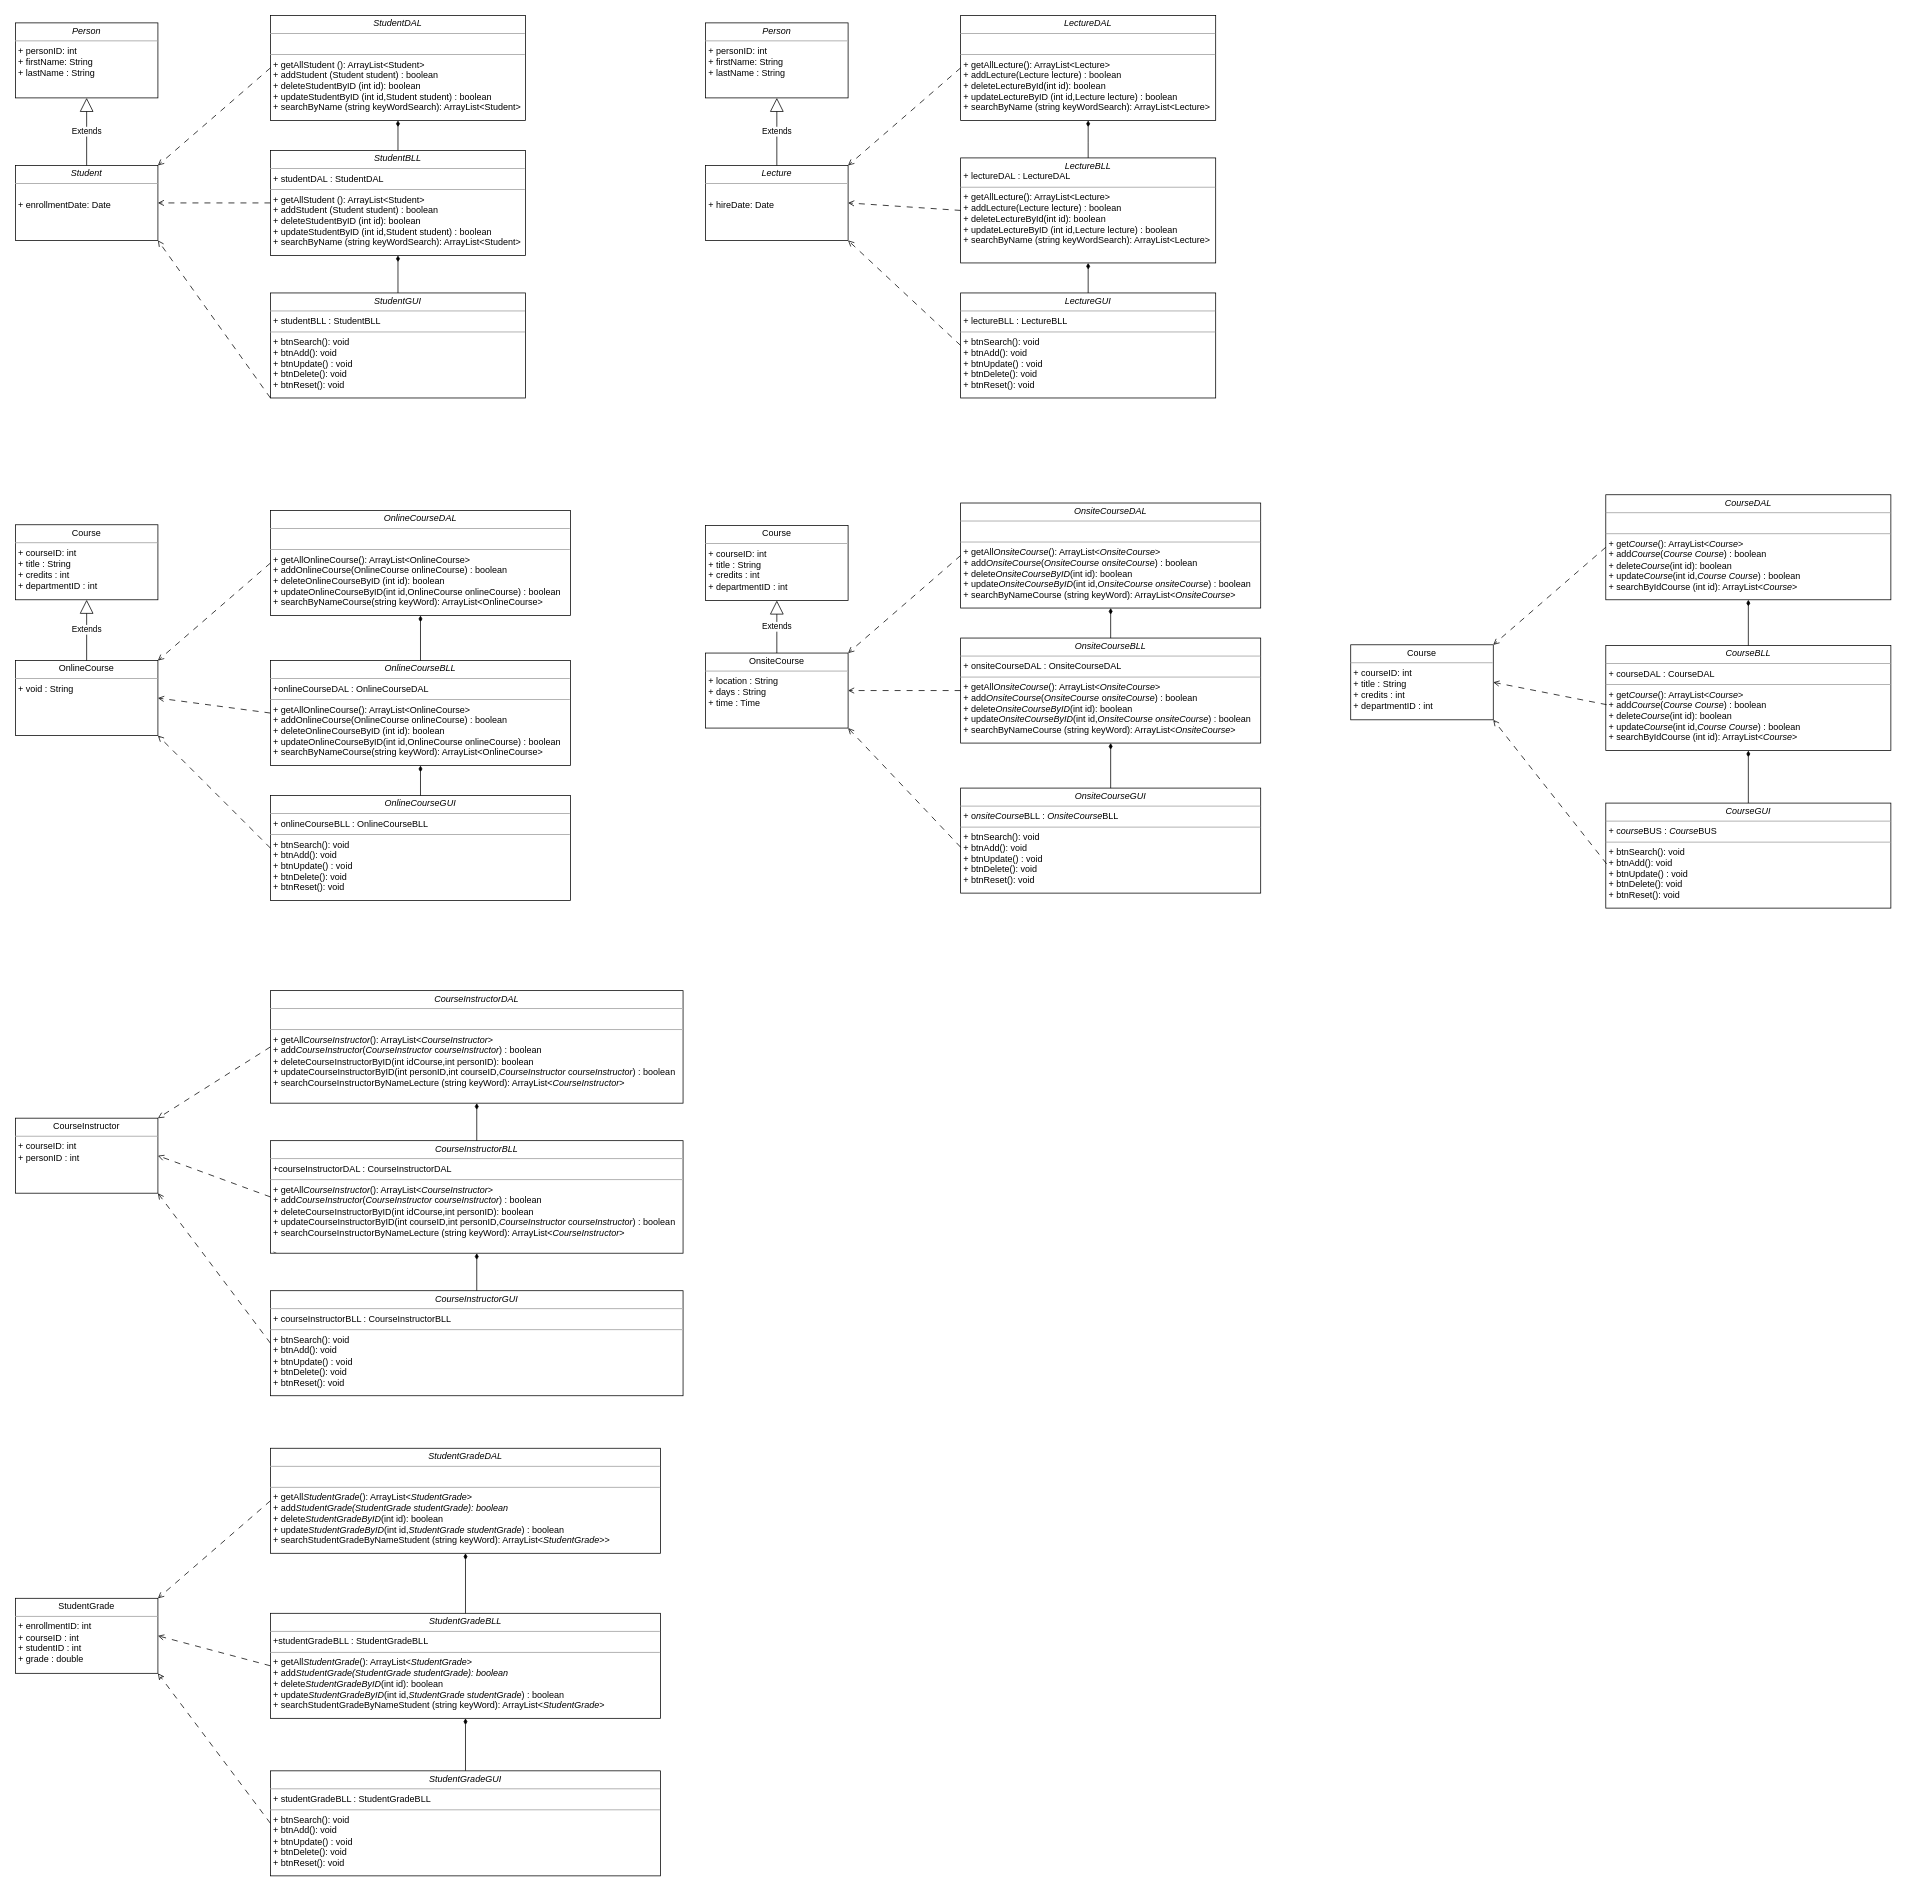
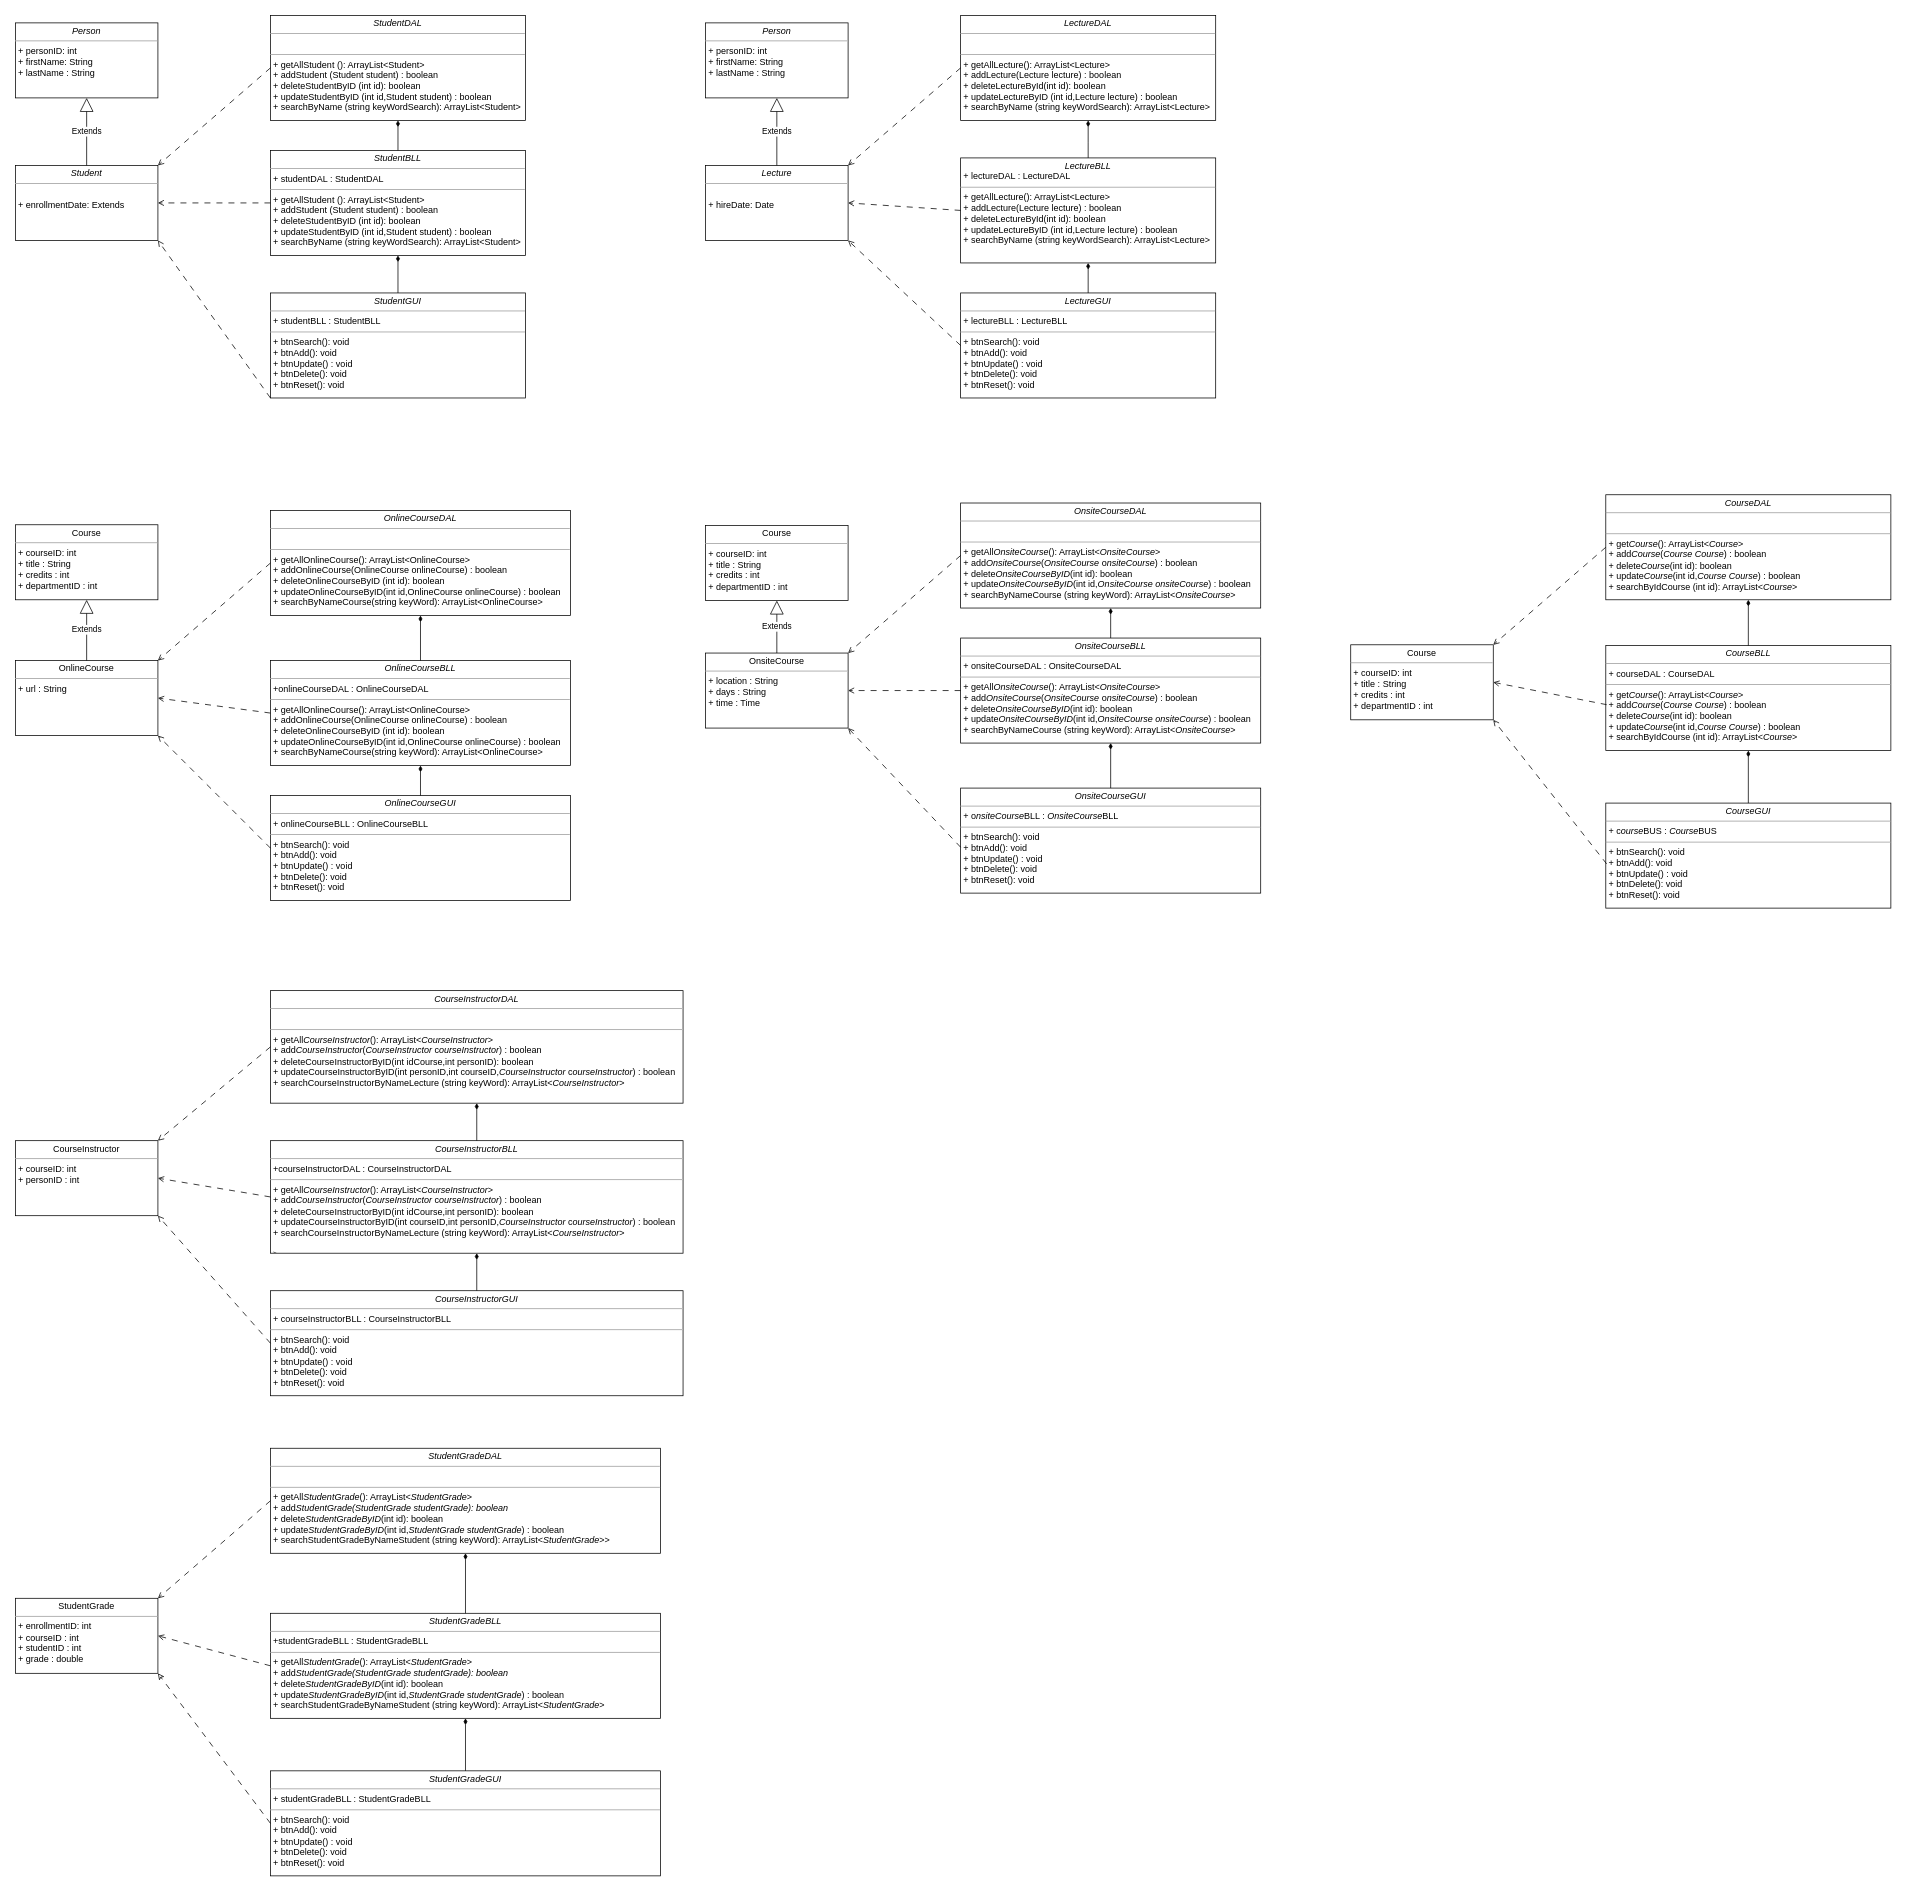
node "Student + enrollmentDate: Date": label "Student + enrollmentDate: Date" -> "Student + enrollmentDate: Extends"
node "OnlineCourse + void : String": label "OnlineCourse + void : String" -> "OnlineCourse + url : String"
node "CourseInstructor + courseID: int + personID : int": moved (87, 1155) -> (87, 1178)
